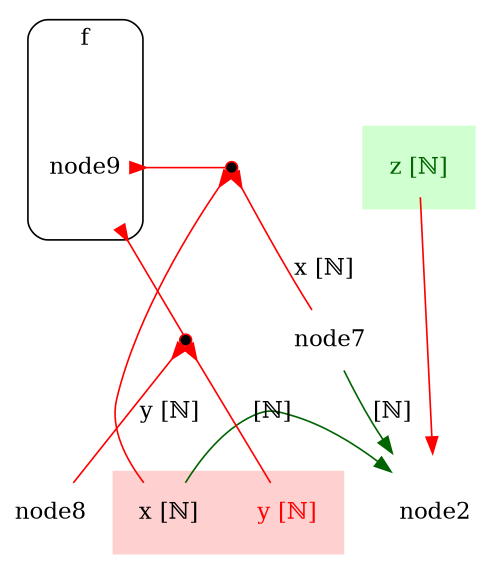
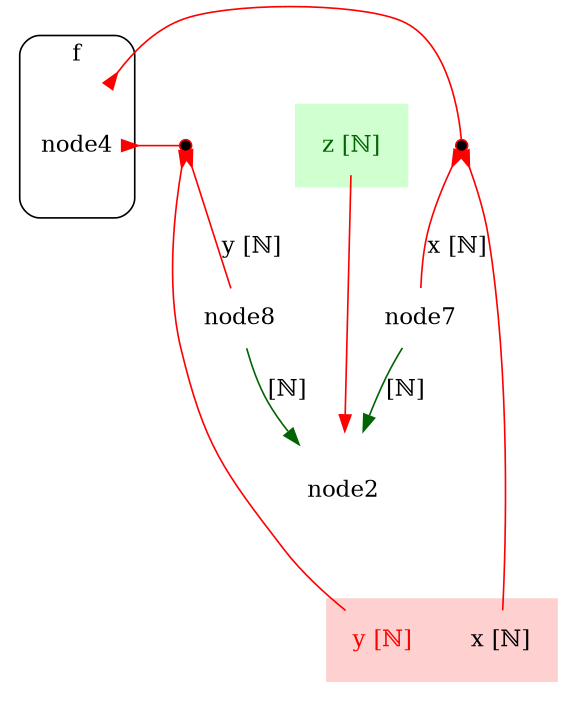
node "node9": label "node9" -> "node4"
edge "x [ℕ]" -- "node2": now "node8" -- "node2"
